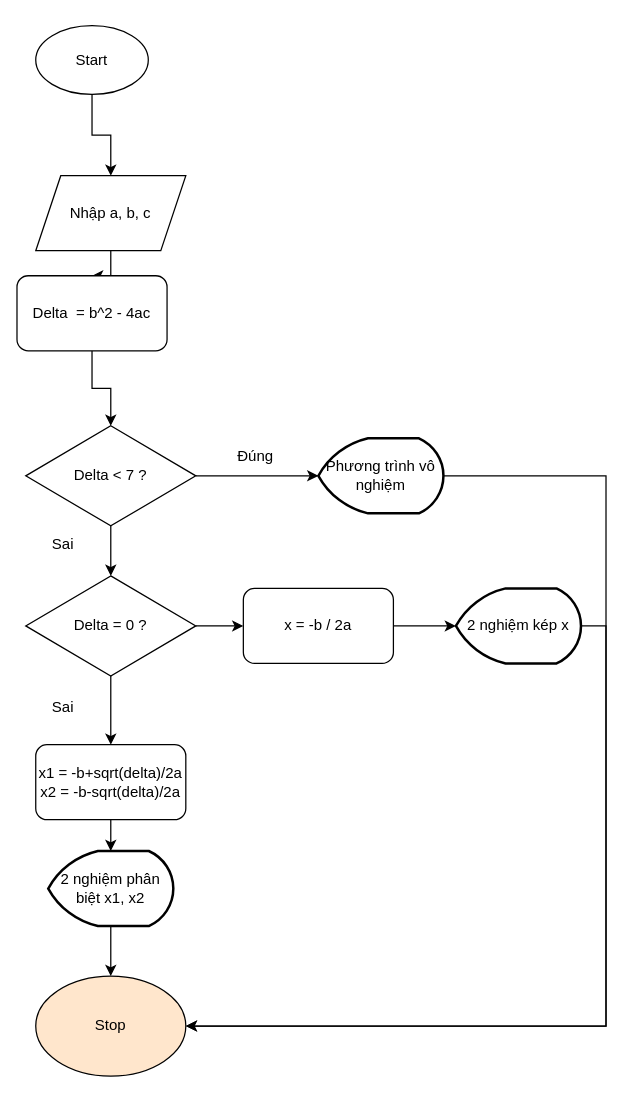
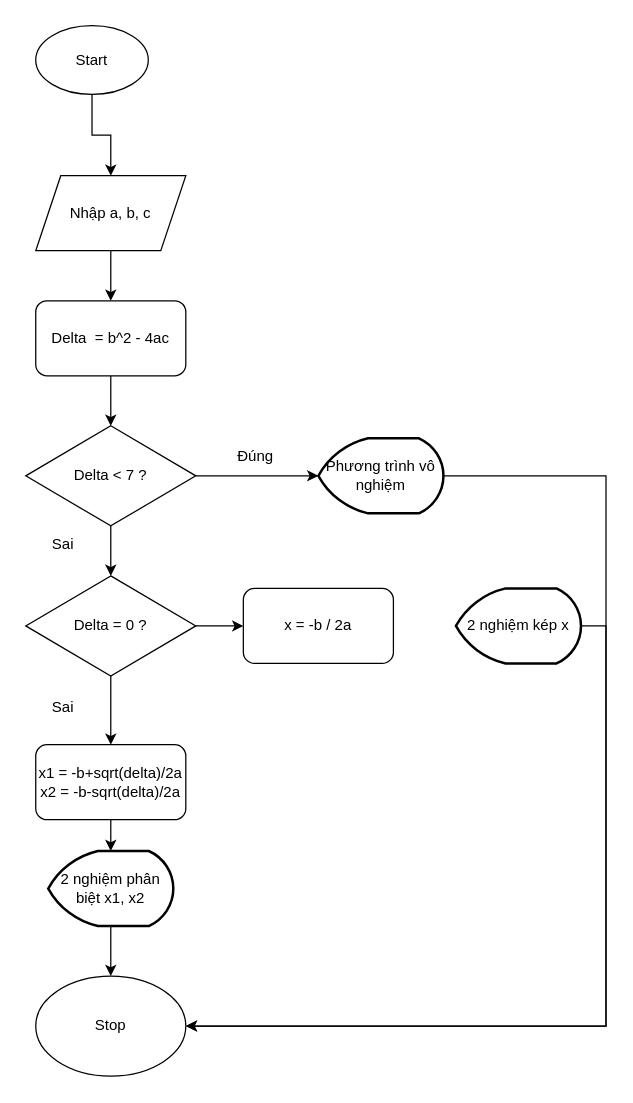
node "Delta = b^2 - 4ac": moved (92, 313) -> (111, 338)
edge "x = -b / 2a" -> "2 nghiệm kép x": removed
node "Stop": fillcolor #ffe6cc -> #ffffff
